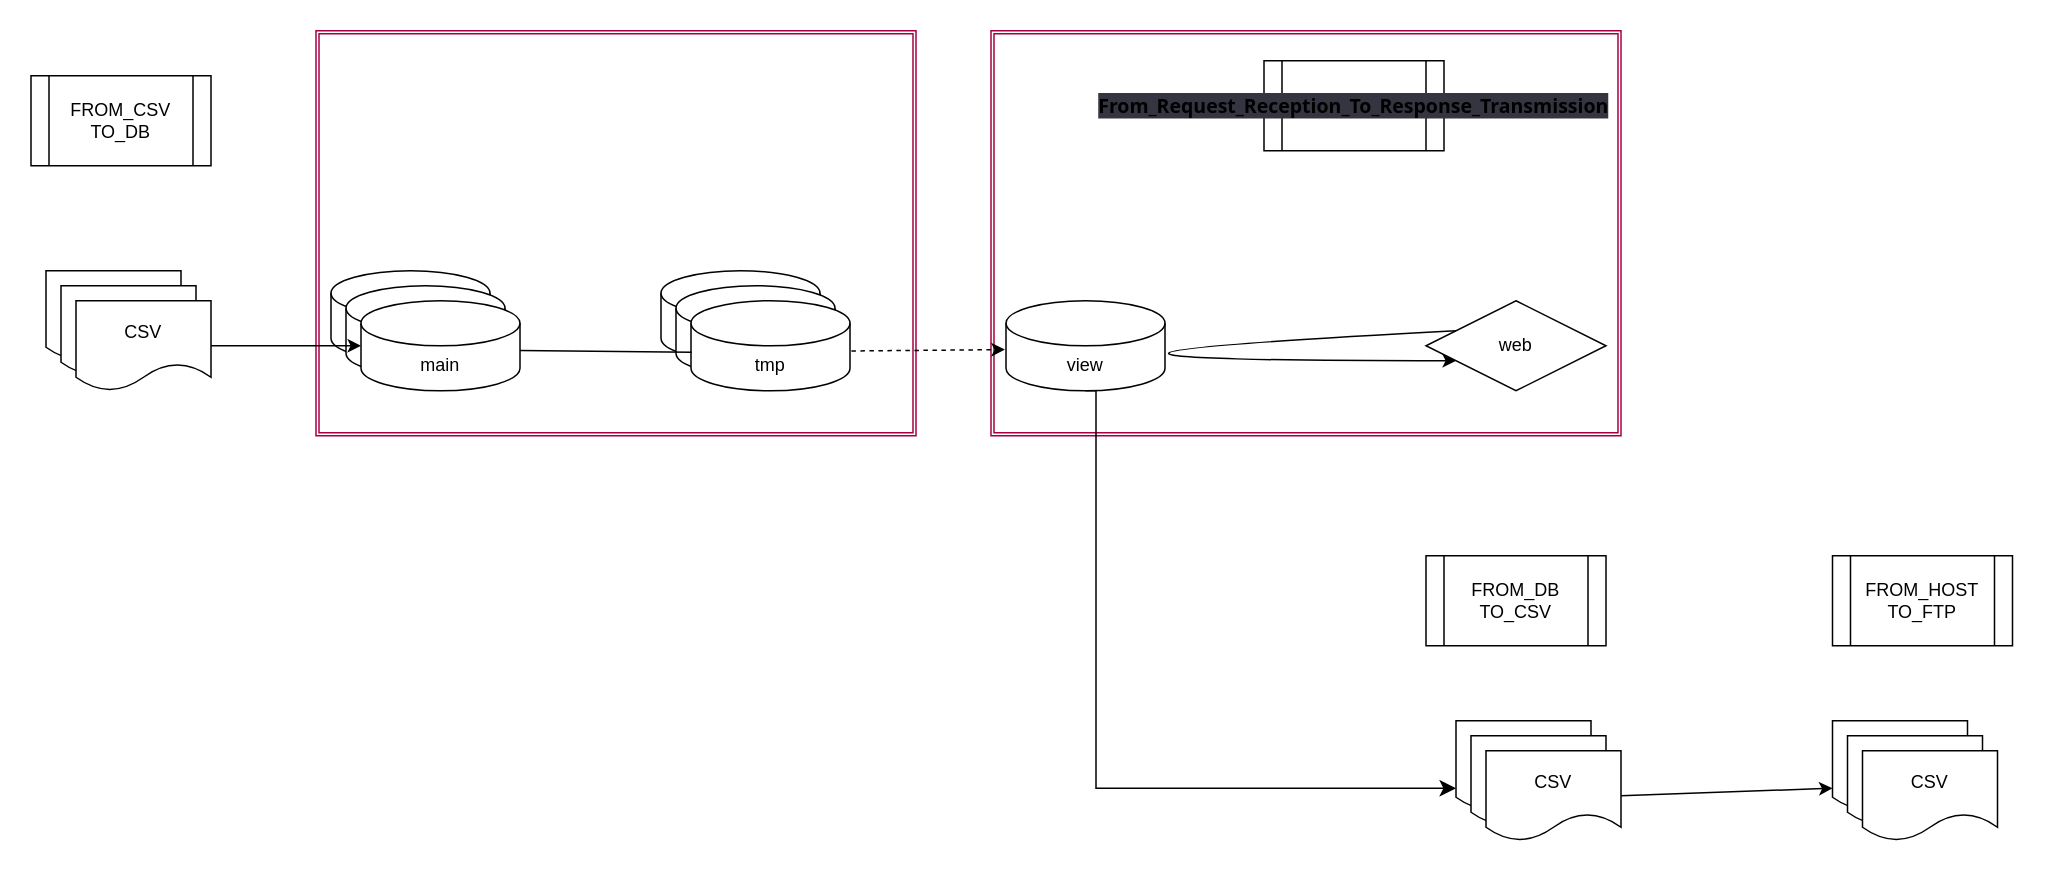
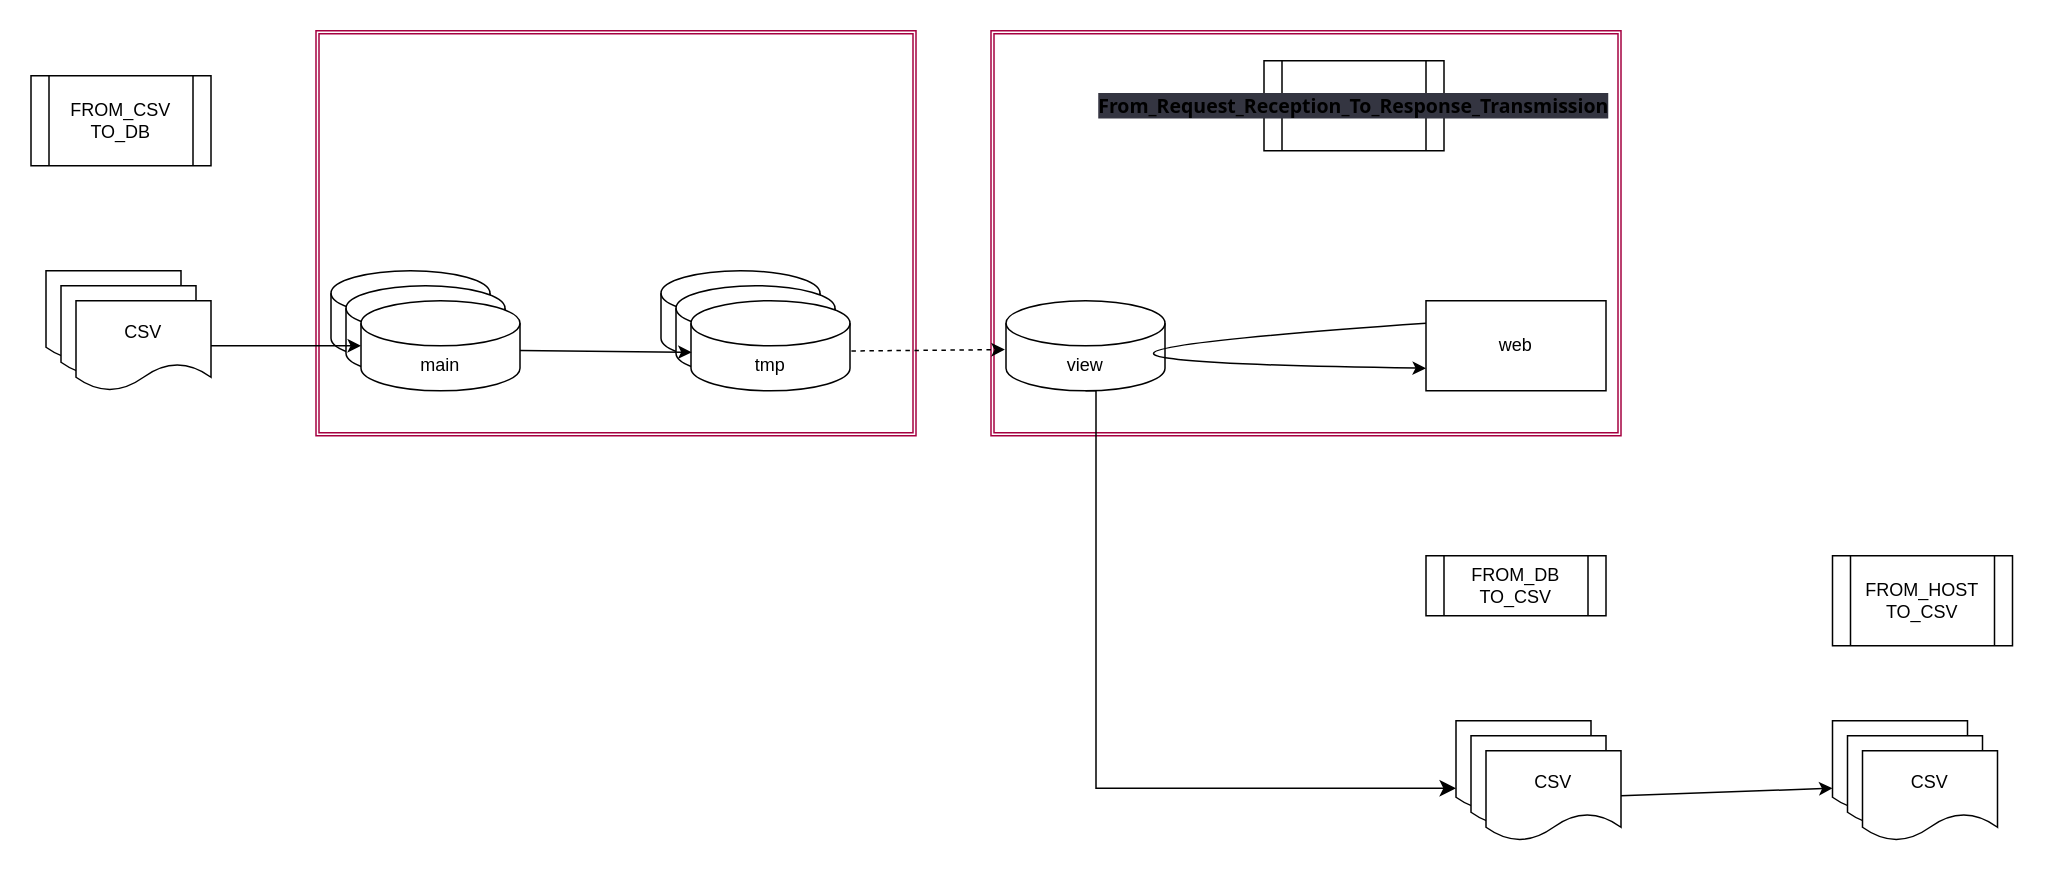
node "web": shape diamond -> rectangle
edge "main" -- "tmp": arrowhead none -> classic
node "FROM_DB TO_CSV": size 180x90 -> 180x60
node "FROM_HOST TO_FTP": label "FROM_HOST TO_FTP" -> "FROM_HOST TO_CSV"
